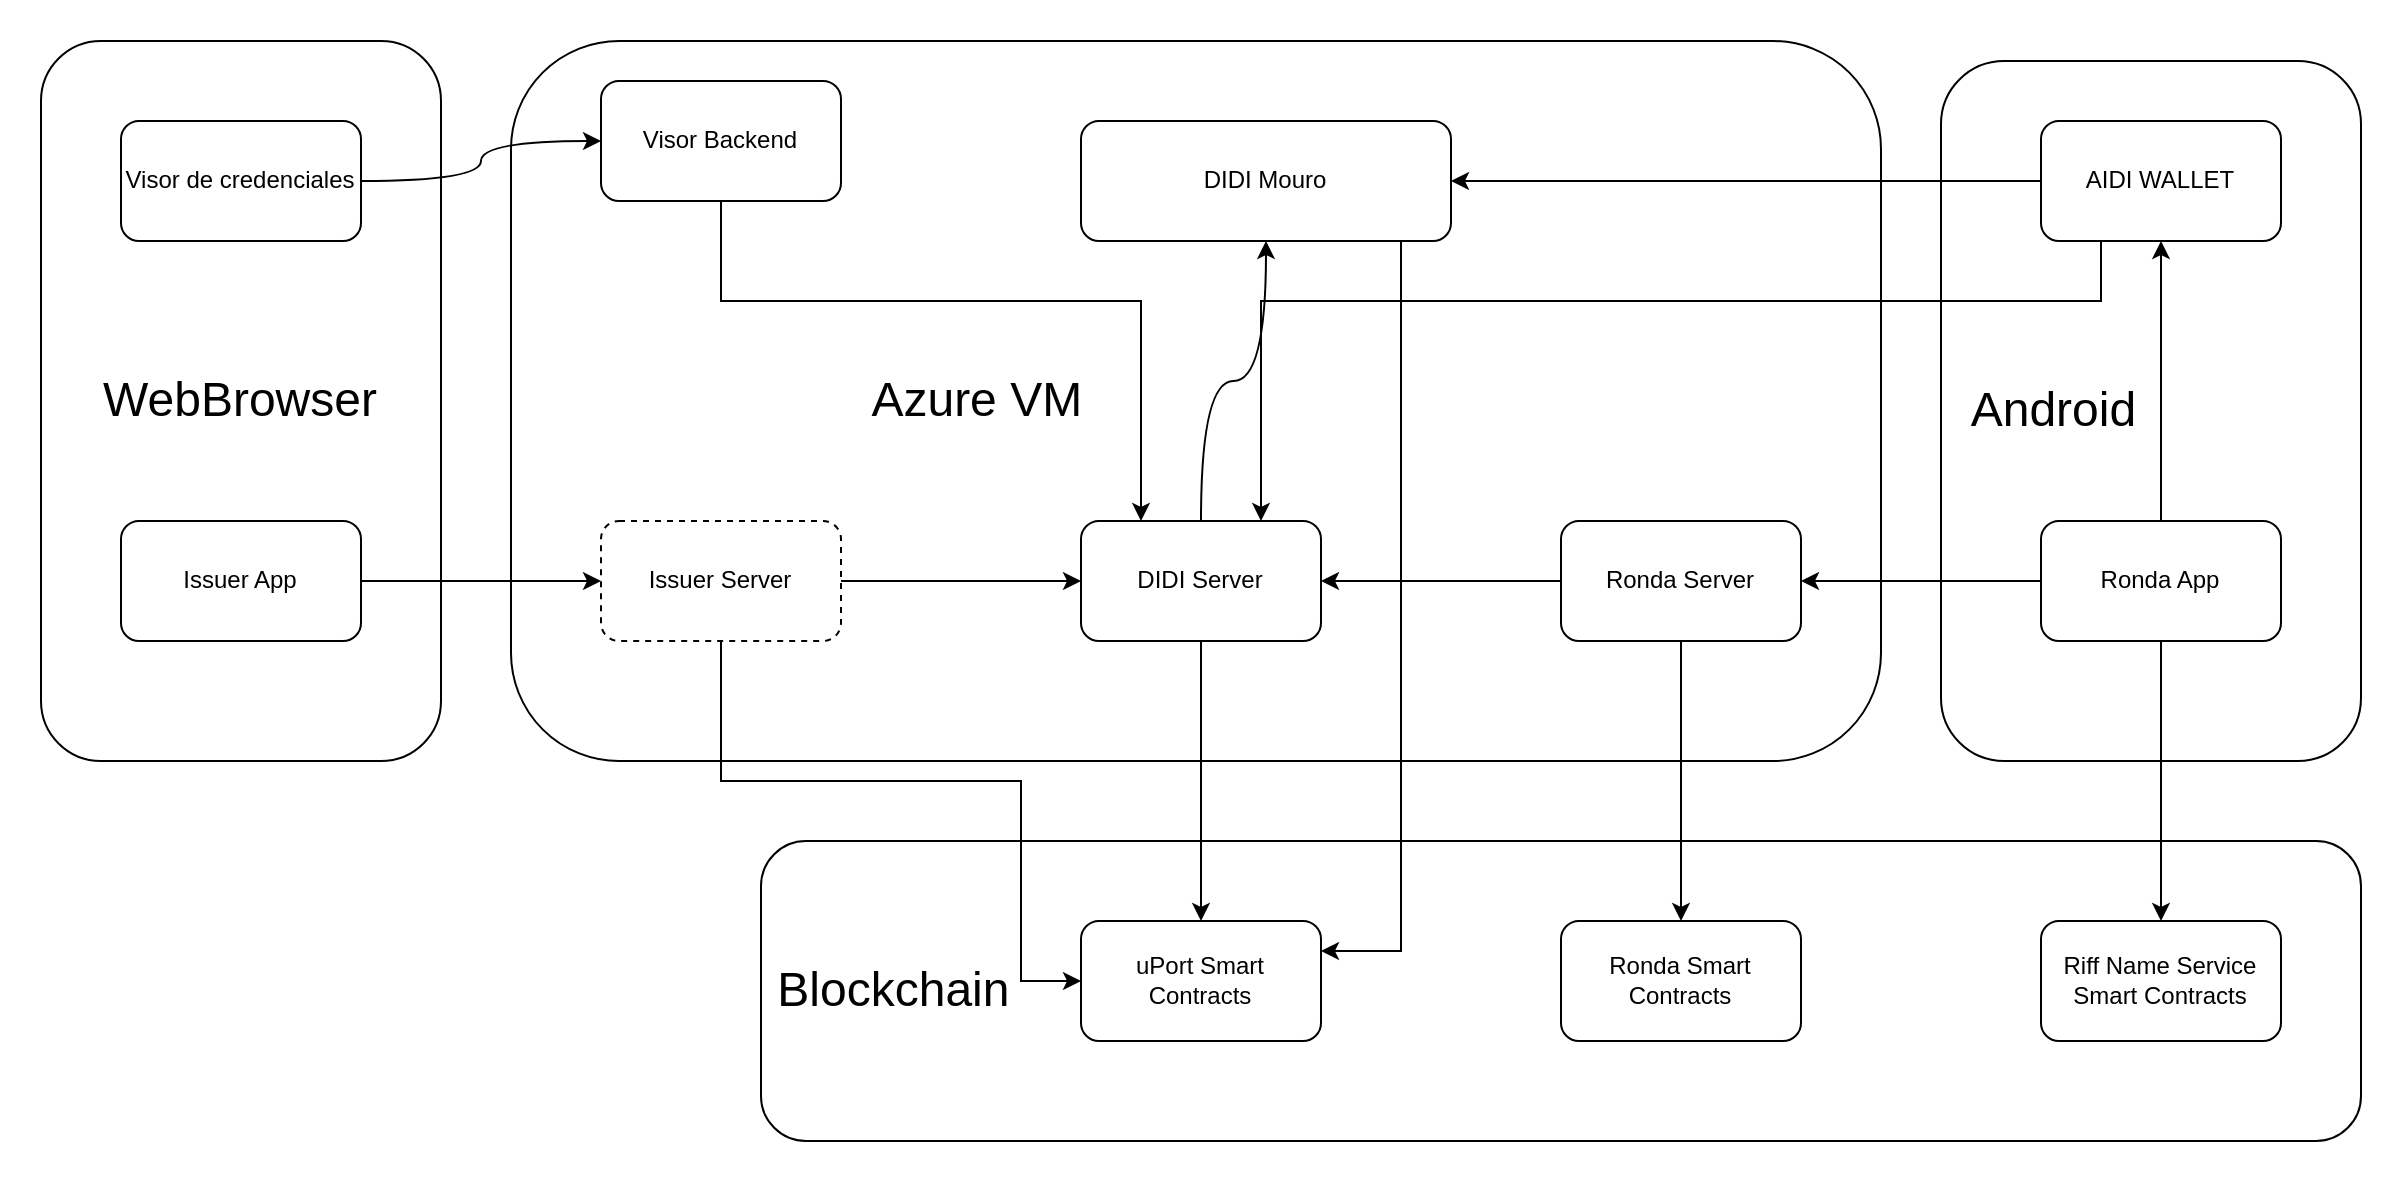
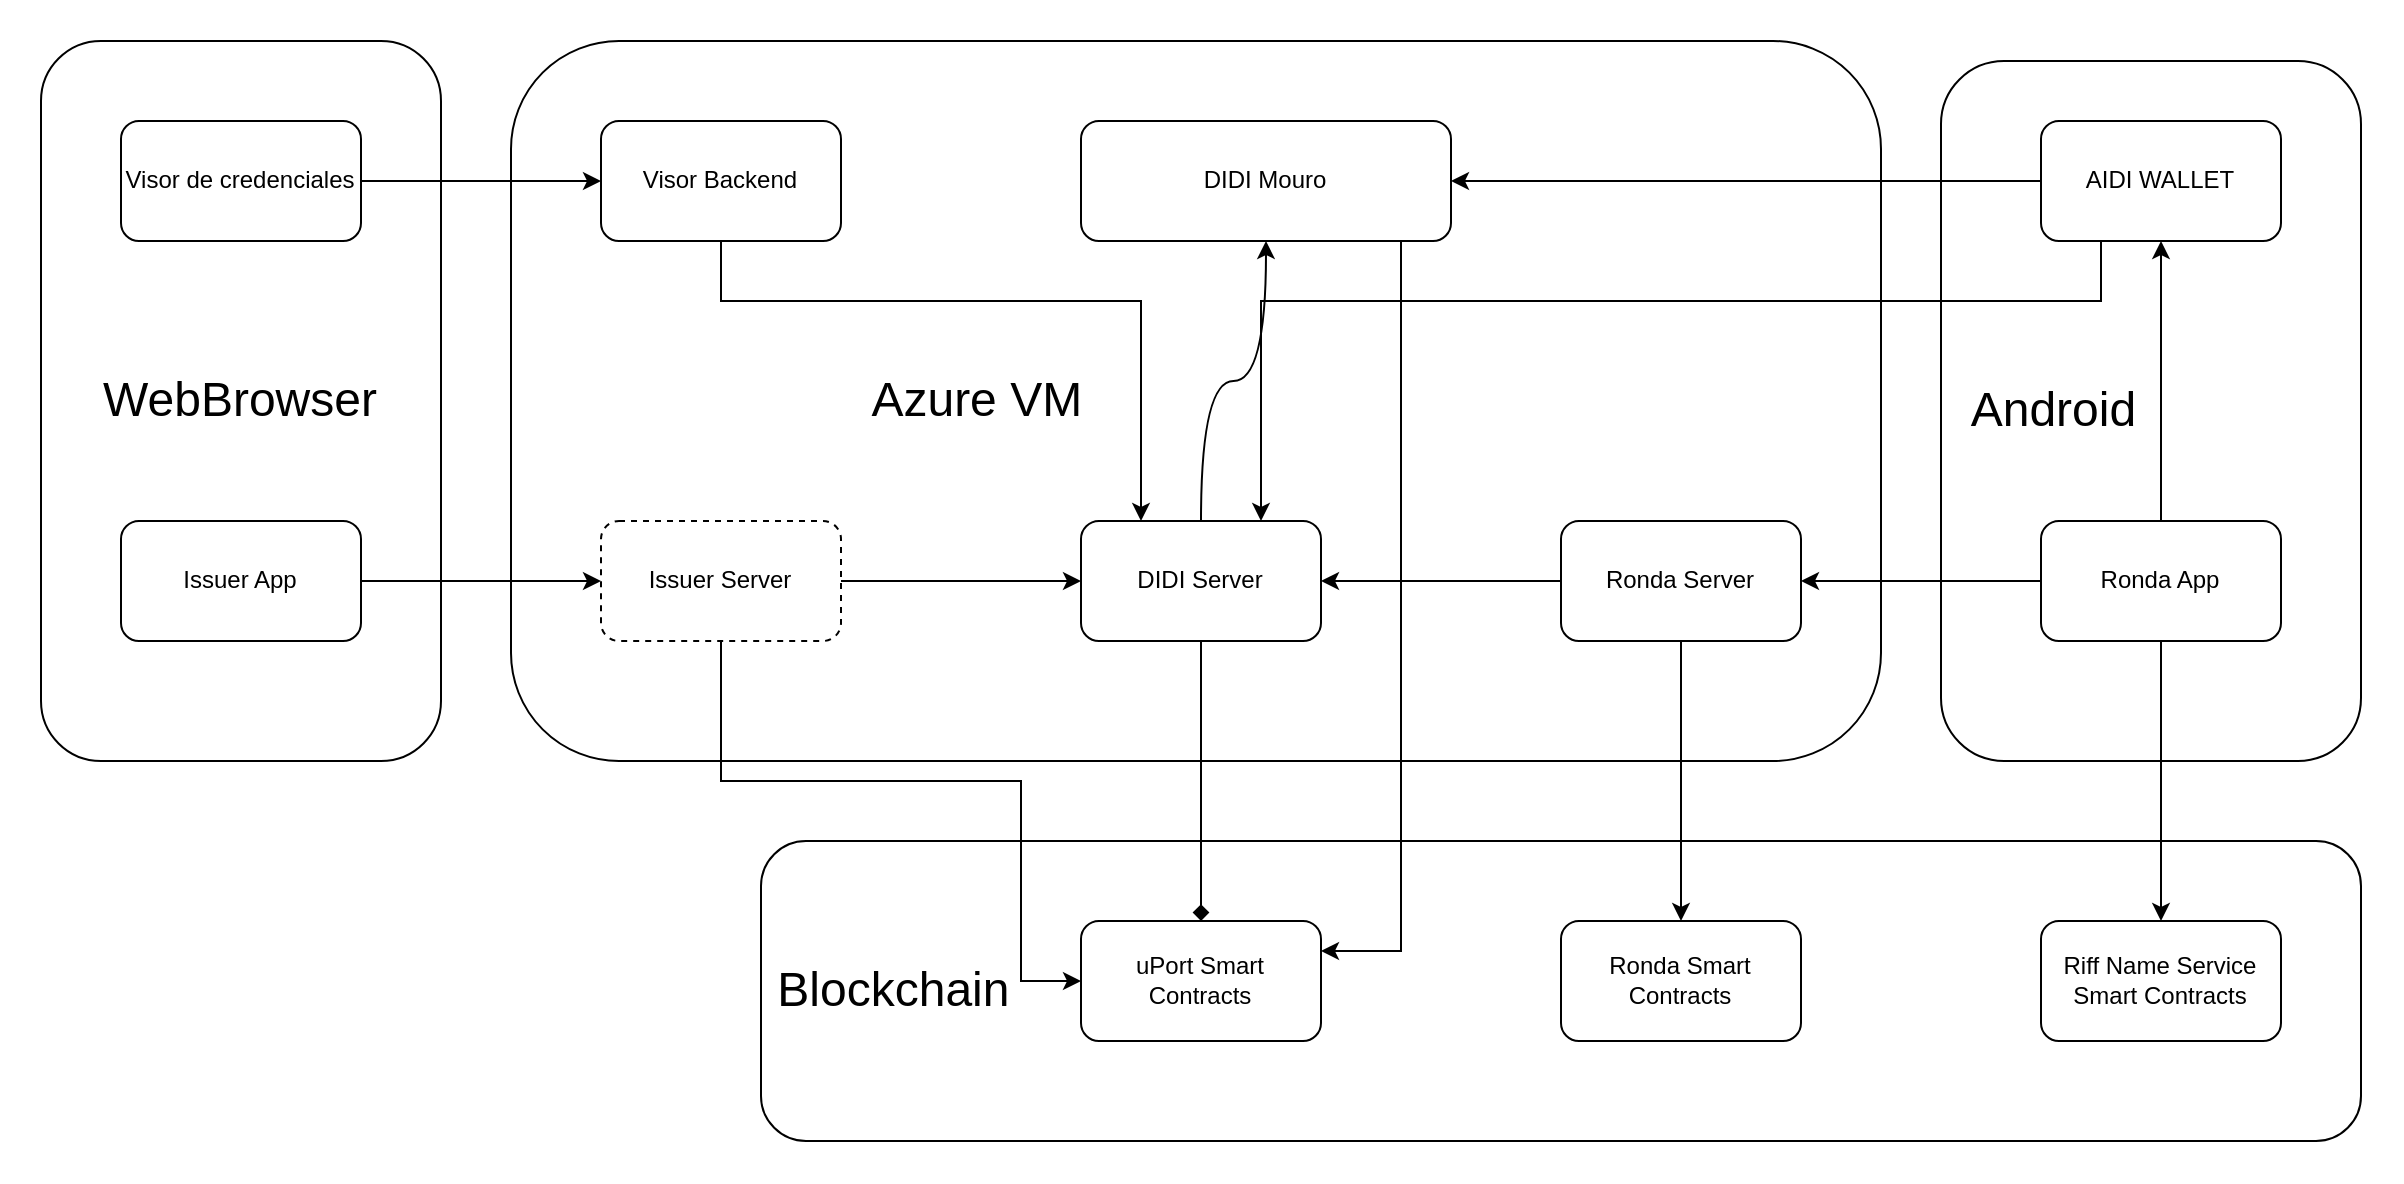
node "Visor Backend": moved (721, 141) -> (721, 181)
edge "DIDI Server" -> "uPort Smart Contracts": arrowhead classic -> diamond
